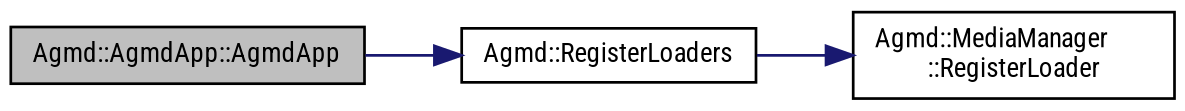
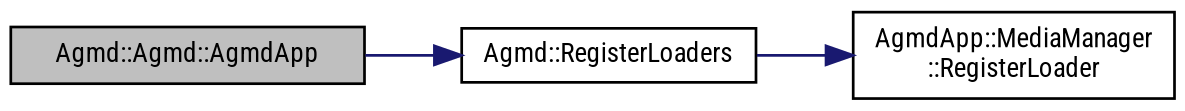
node "Agmd::AgmdApp::AgmdApp": label "Agmd::AgmdApp::AgmdApp" -> "Agmd::Agmd::AgmdApp"
node "Agmd::MediaManager ::RegisterLoader": label "Agmd::MediaManager ::RegisterLoader" -> "AgmdApp::MediaManager ::RegisterLoader"
